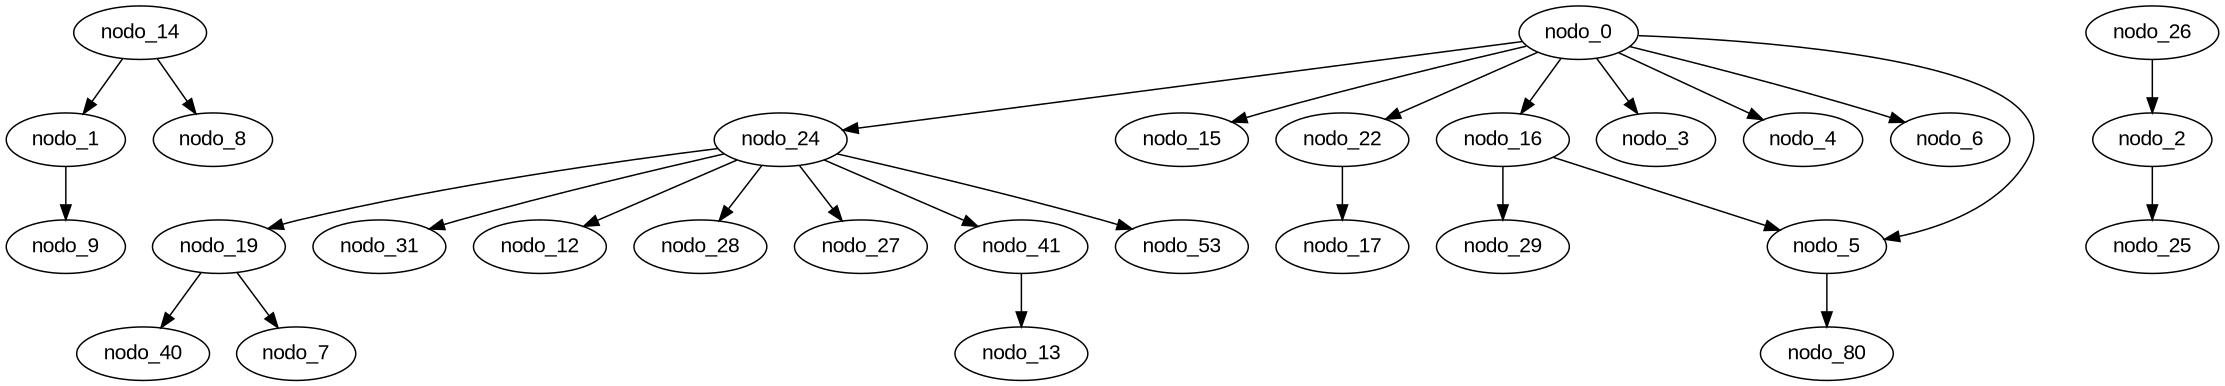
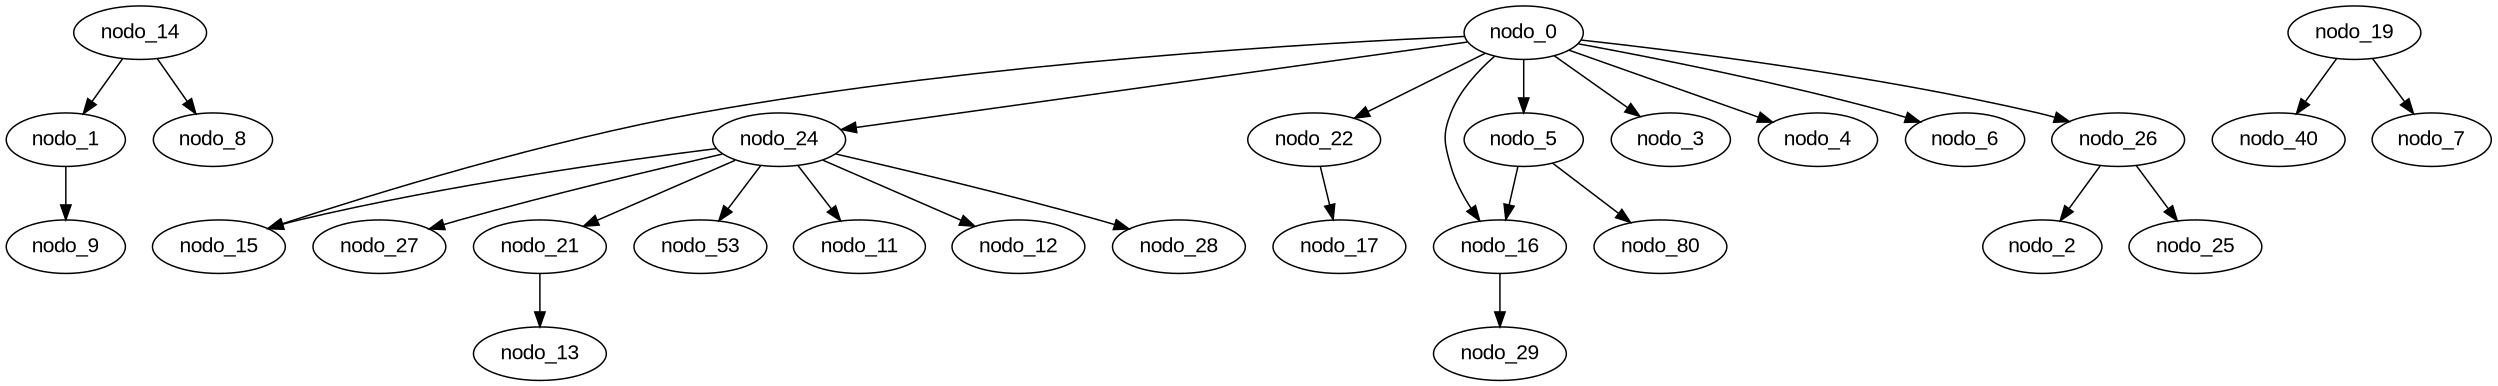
edge "nodo_0" -> "nodo_26": added
edge "nodo_24" -> "nodo_19": now "nodo_24" -> "nodo_15"
edge "nodo_2" -> "nodo_25": now "nodo_26" -> "nodo_25"
edge "nodo_16" -> "nodo_5": reversed
node "nodo_31": label "nodo_31" -> "nodo_11"
node "nodo_41": label "nodo_41" -> "nodo_21"
